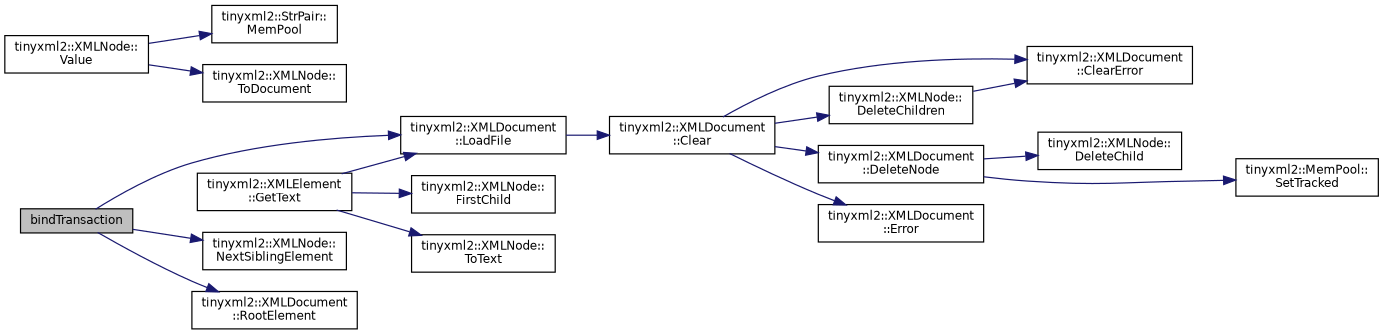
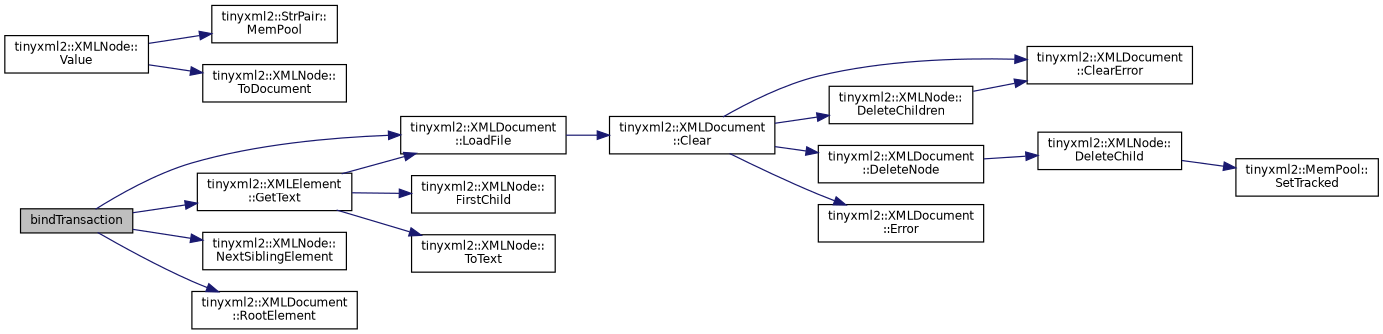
edge "tinyxml2::XMLDocument ::DeleteNode" -> "tinyxml2::MemPool:: SetTracked": now "tinyxml2::XMLNode:: DeleteChild" -> "tinyxml2::MemPool:: SetTracked"
edge "bindTransaction" -> "tinyxml2::XMLElement ::GetText": added
